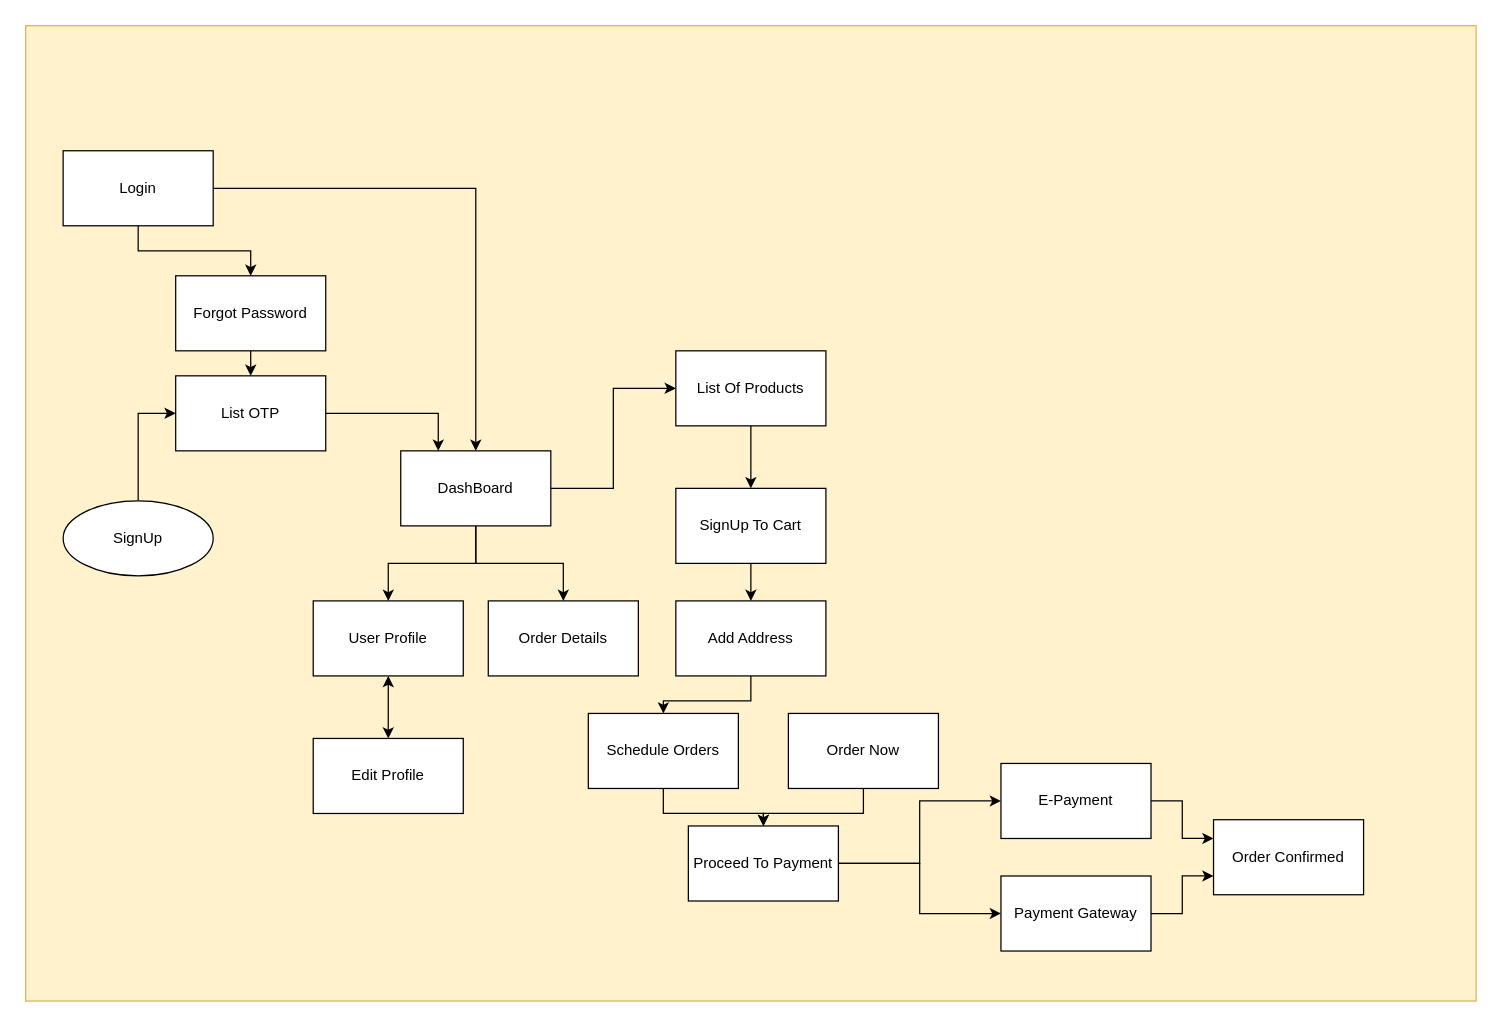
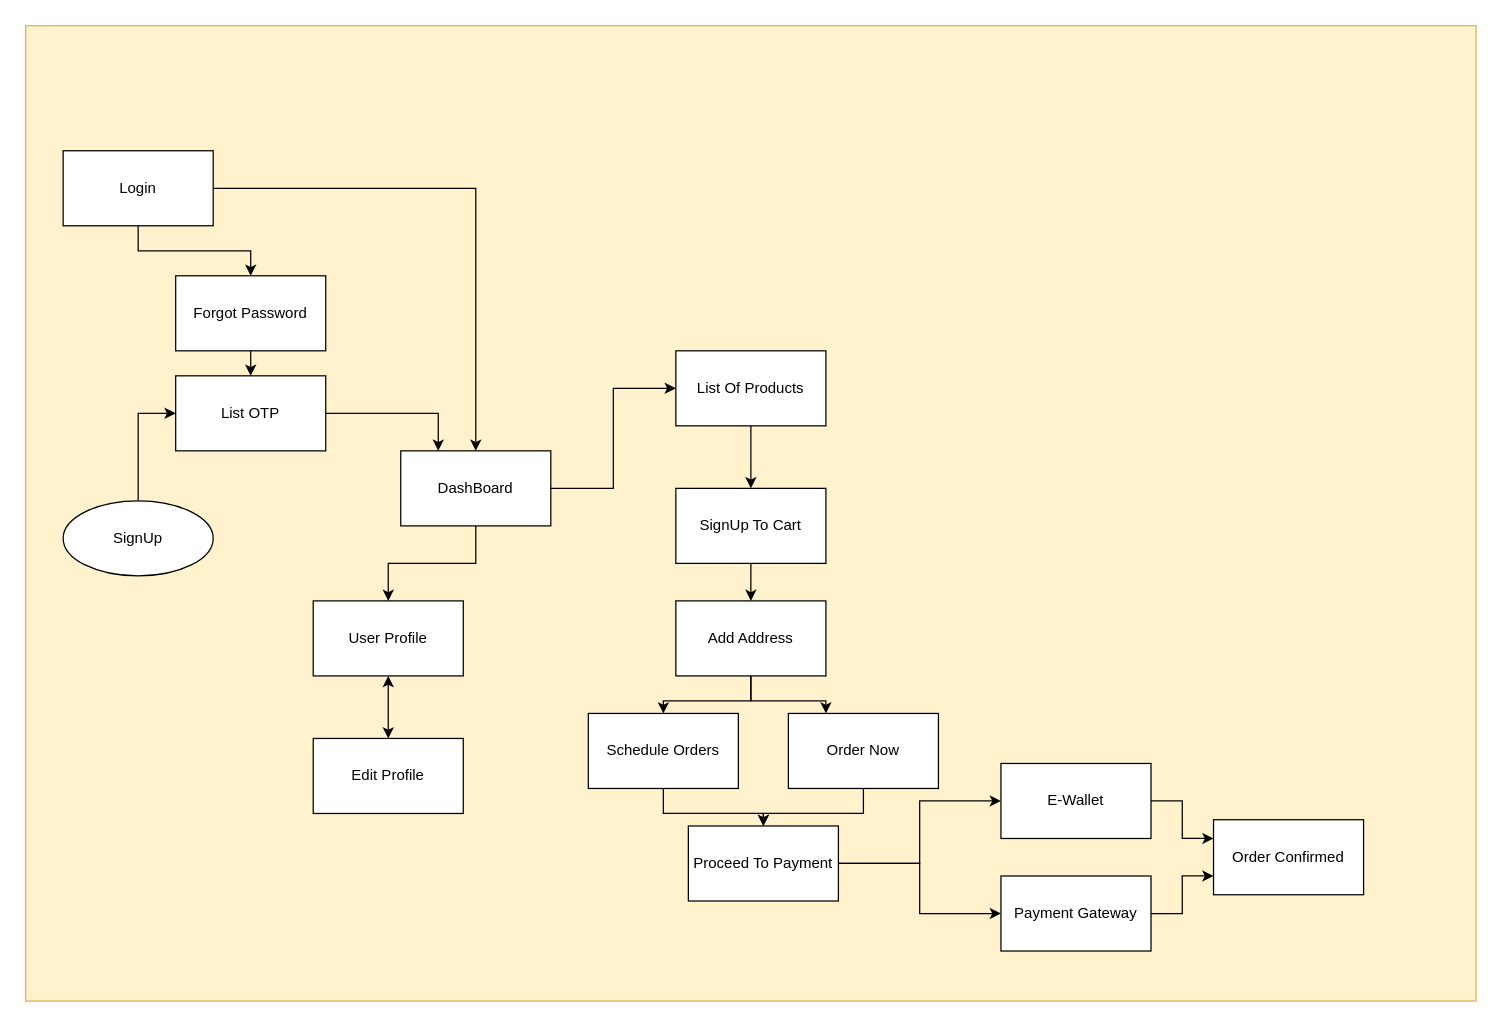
edge "DashBoard" -> "Order Details": removed
node "Order Details": removed
edge "Add Address" -> "Order Now": added
node "E-Payment": label "E-Payment" -> "E-Wallet"
